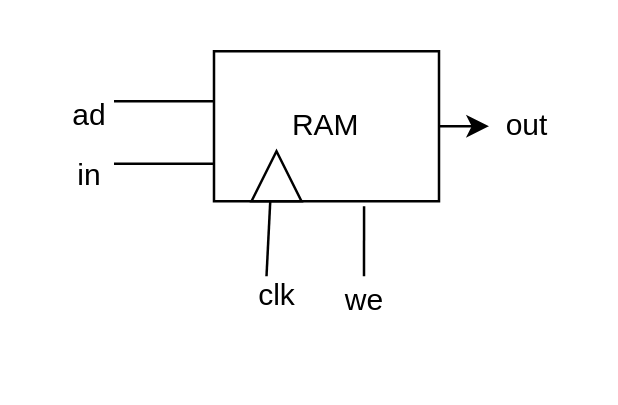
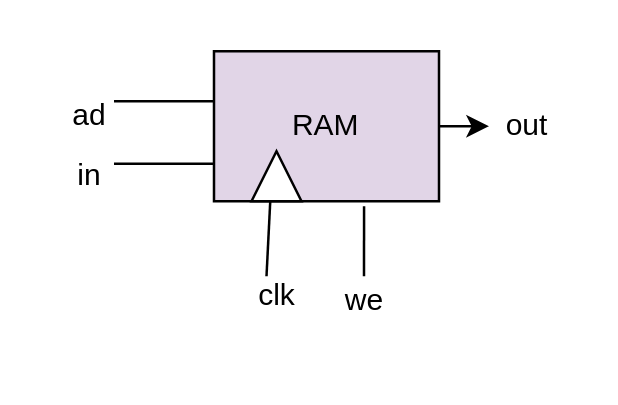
node "RAM": fillcolor #ffffff -> #e1d5e7
